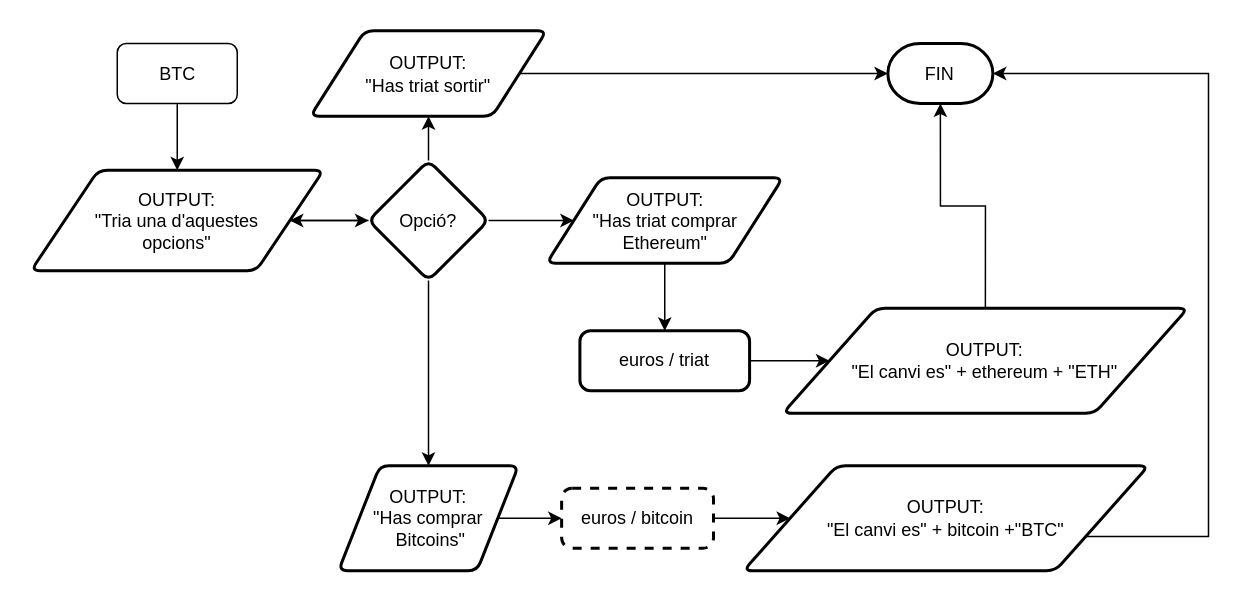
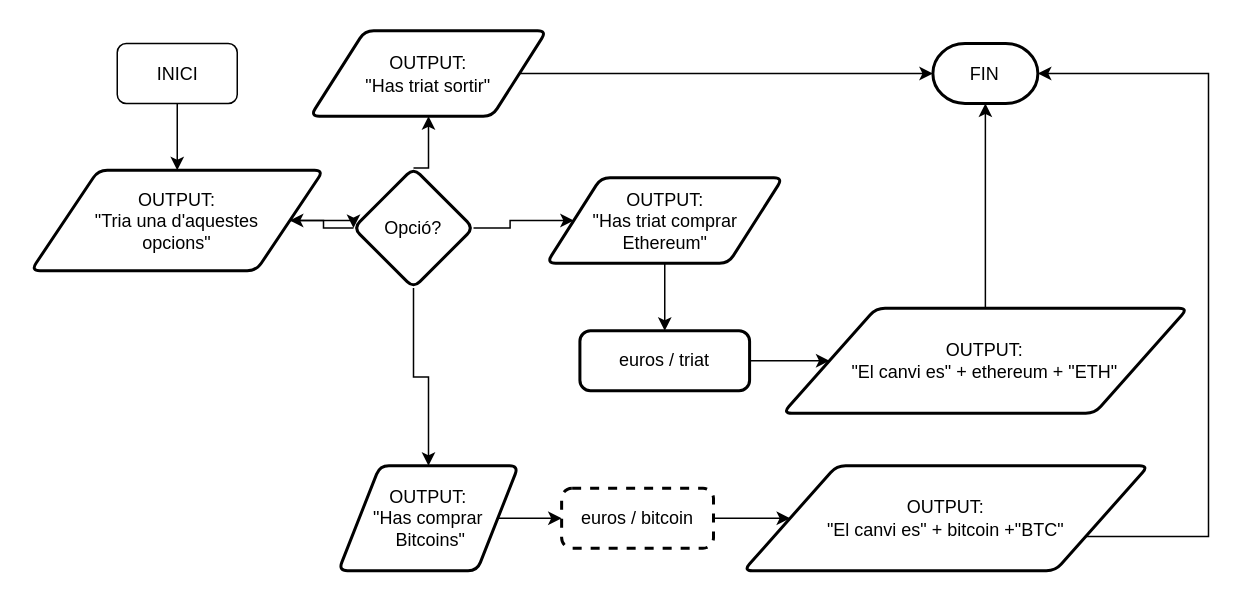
node "BTC": label "BTC" -> "INICI"
node "FIN": moved (940, 74) -> (985, 74)
node "Opció?": moved (428, 221) -> (413, 228)
